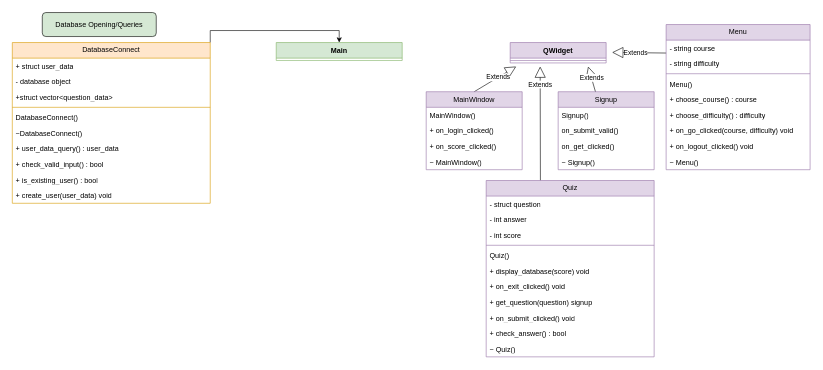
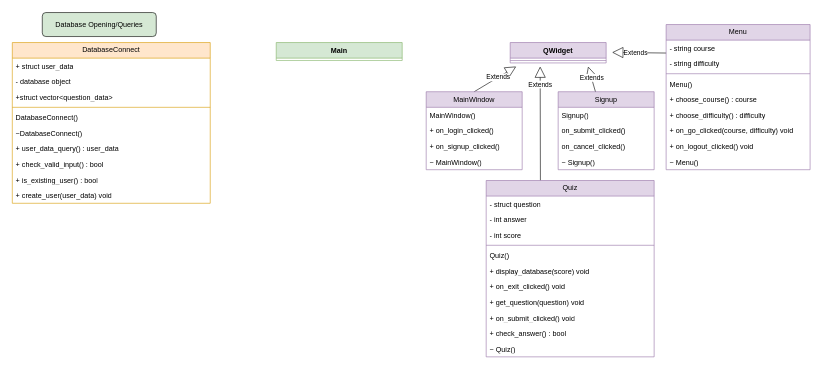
edge "DatabaseConnect" -> "Main": removed
node "on_submit_valid()": label "on_submit_valid()" -> "on_submit_clicked()"
node "+ on_score_clicked()": label "+ on_score_clicked()" -> "+ on_signup_clicked()"
node "on_get_clicked()": label "on_get_clicked()" -> "on_cancel_clicked()"
node "+ get_question(question) signup": label "+ get_question(question) signup" -> "+ get_question(question) void"
